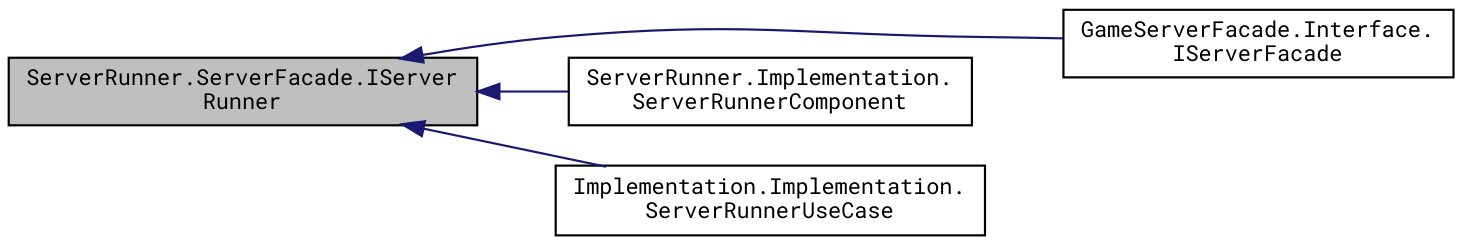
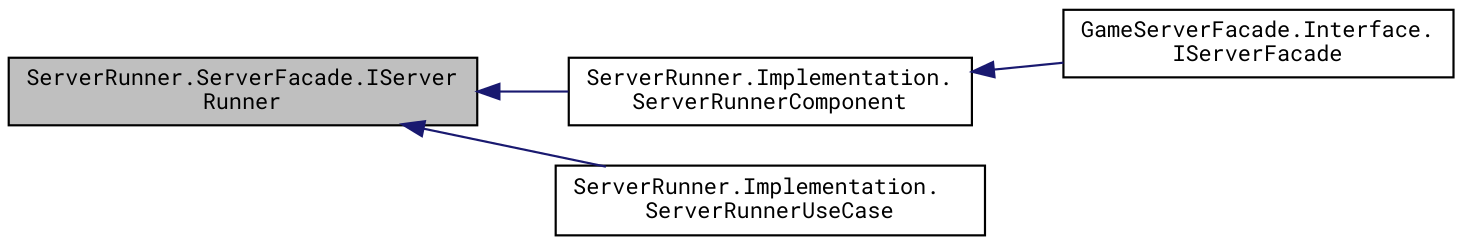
edge "GameServerFacade.Interface. IServerFacade" -> "ServerRunner.ServerFacade.IServer Runner": now "GameServerFacade.Interface. IServerFacade" -> "ServerRunner.Implementation. ServerRunnerComponent"
node "Implementation.Implementation. ServerRunnerUseCase": label "Implementation.Implementation. ServerRunnerUseCase" -> "ServerRunner.Implementation. ServerRunnerUseCase"
